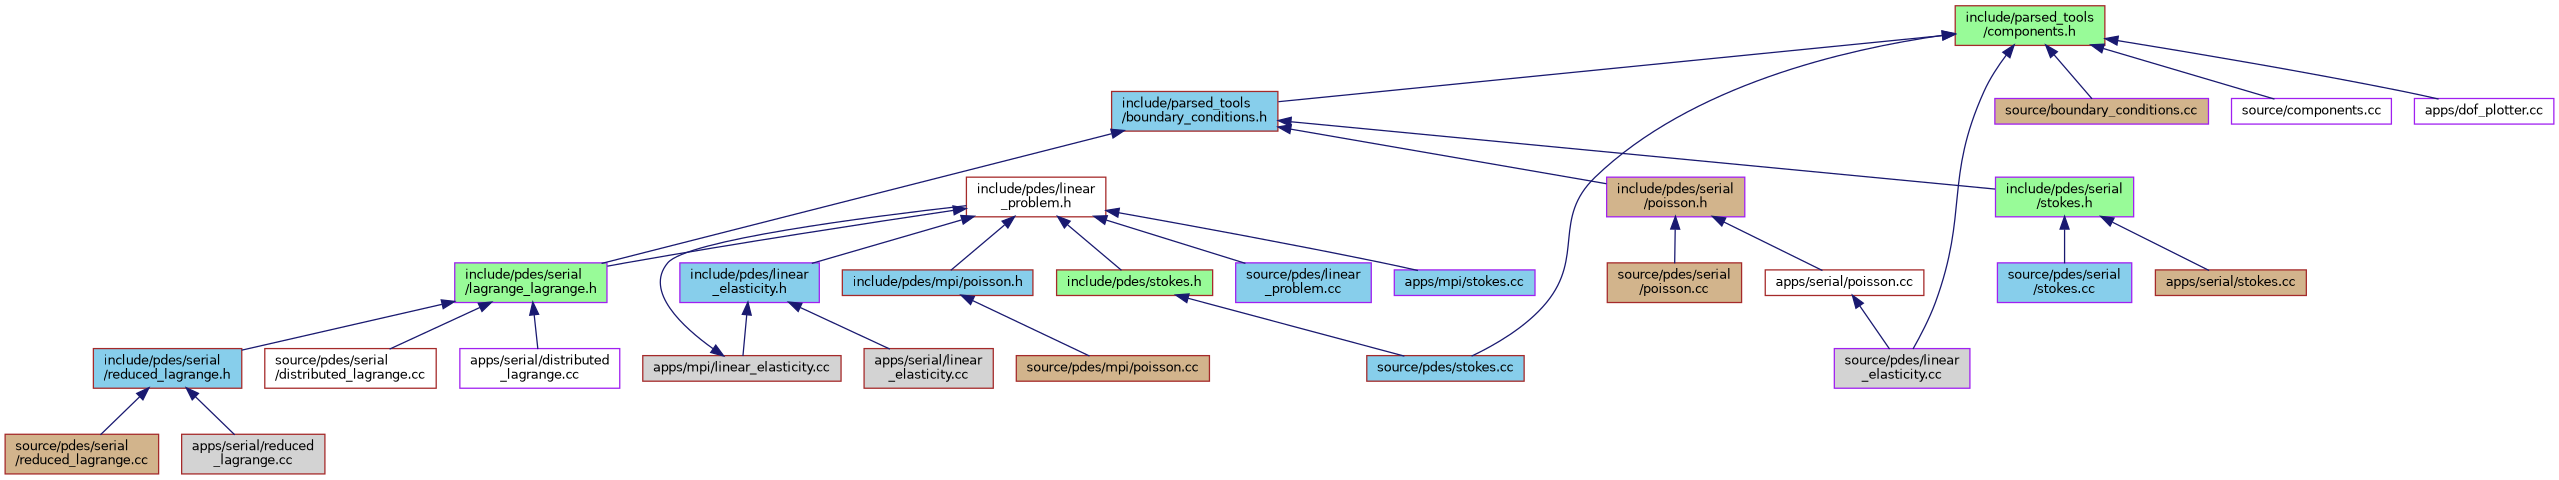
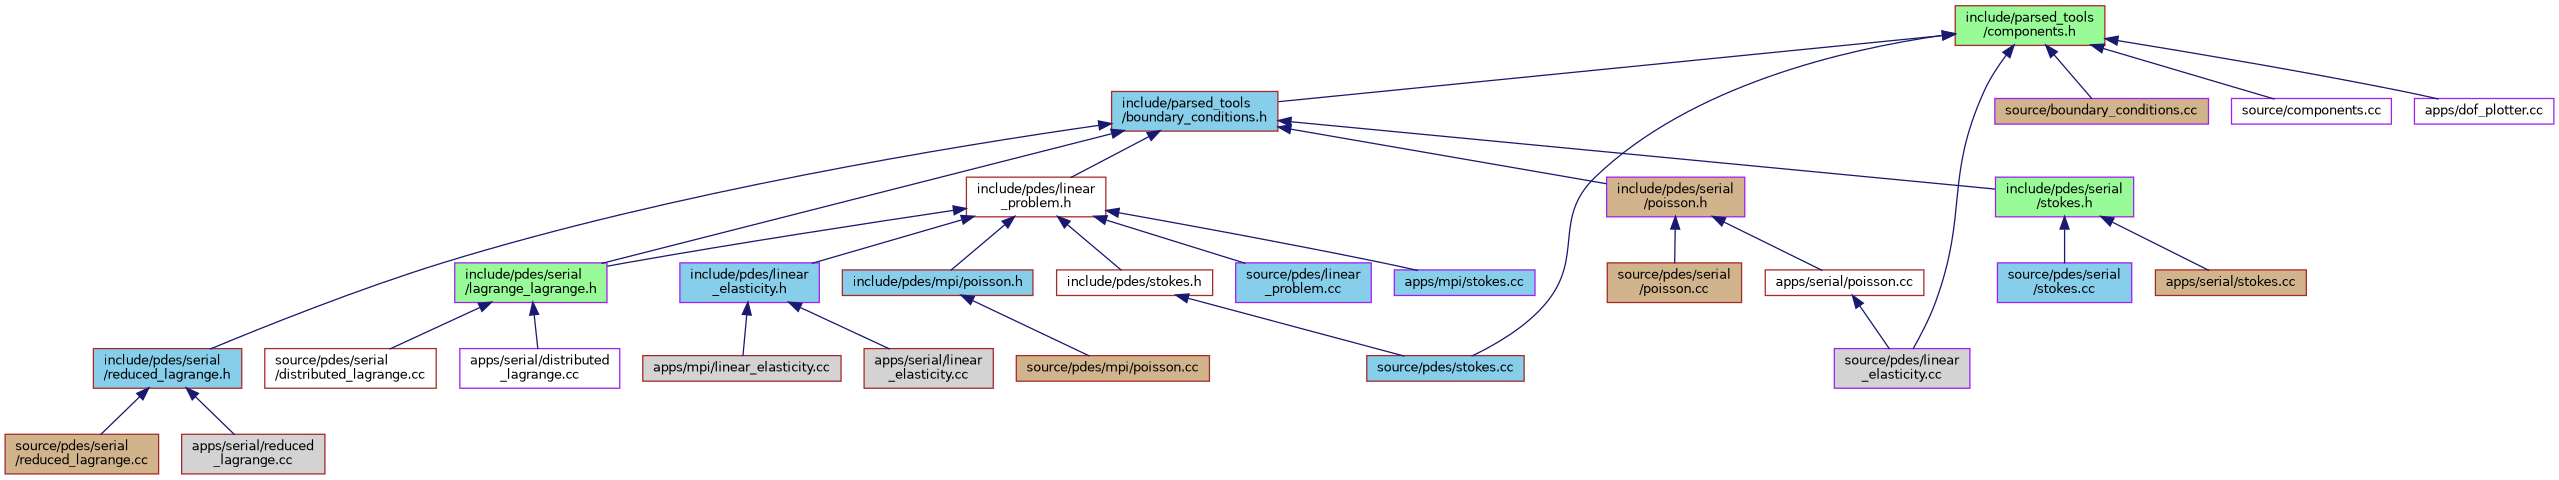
edge "include/pdes/linear _problem.h" -> "apps/mpi/linear_elasticity.cc": now "include/pdes/linear _problem.h" -> "include/parsed_tools /boundary_conditions.h"
node "include/pdes/stokes.h": fillcolor palegreen -> white
edge "include/pdes/serial /reduced_lagrange.h" -> "include/pdes/serial /lagrange_lagrange.h": now "include/pdes/serial /reduced_lagrange.h" -> "include/parsed_tools /boundary_conditions.h"
